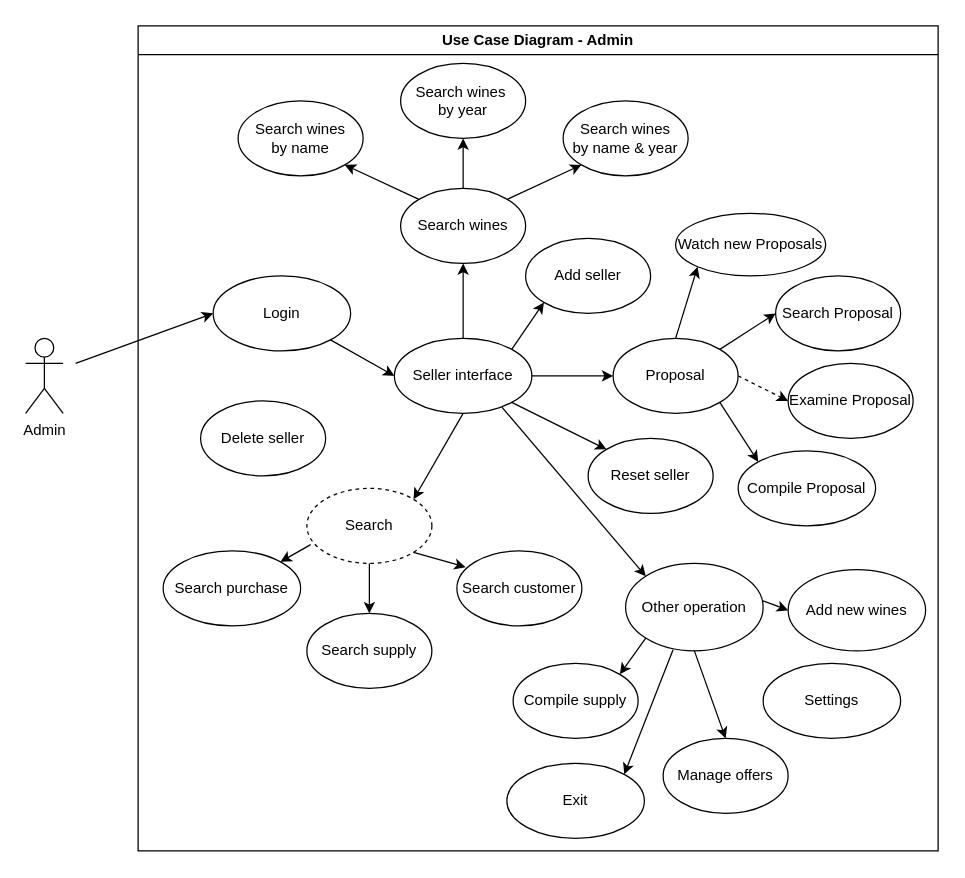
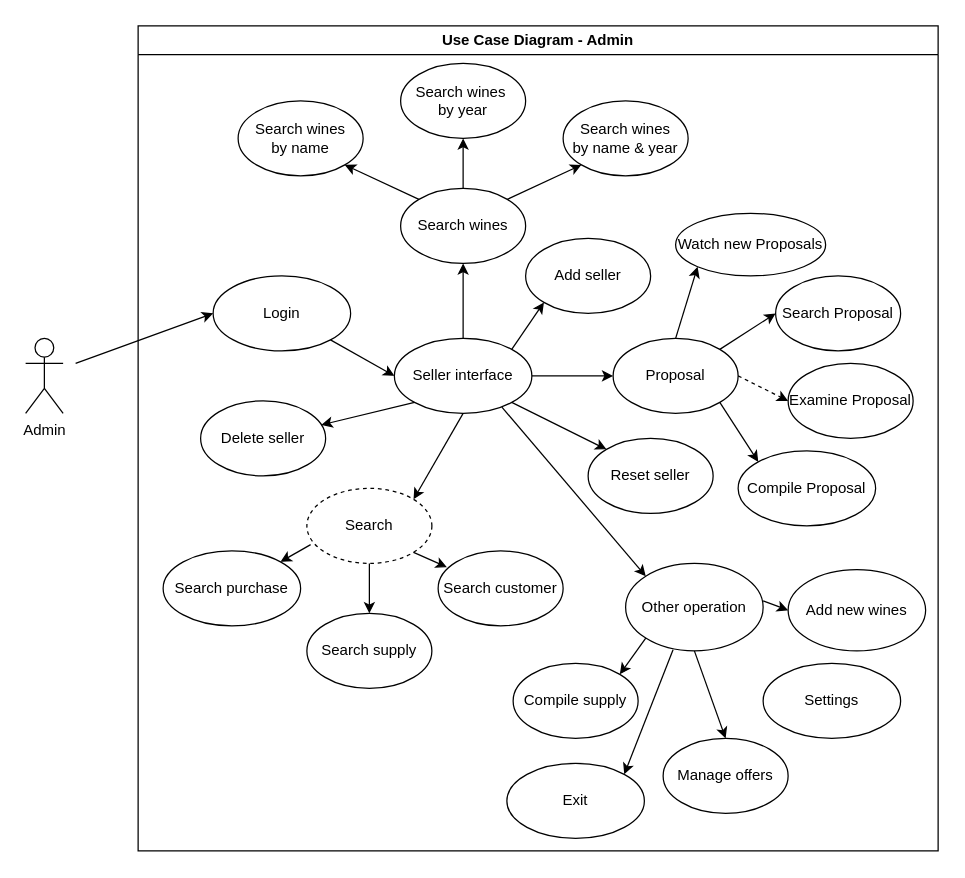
edge "Seller interface" -> "Delete seller": added
node "Search customer": moved (519, 588) -> (501, 588)
